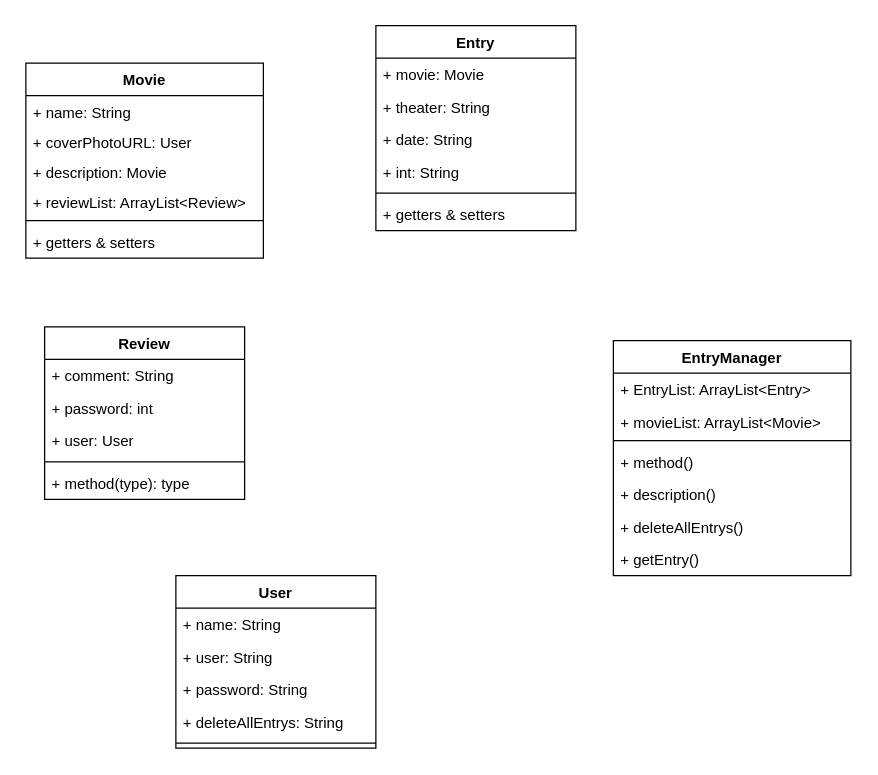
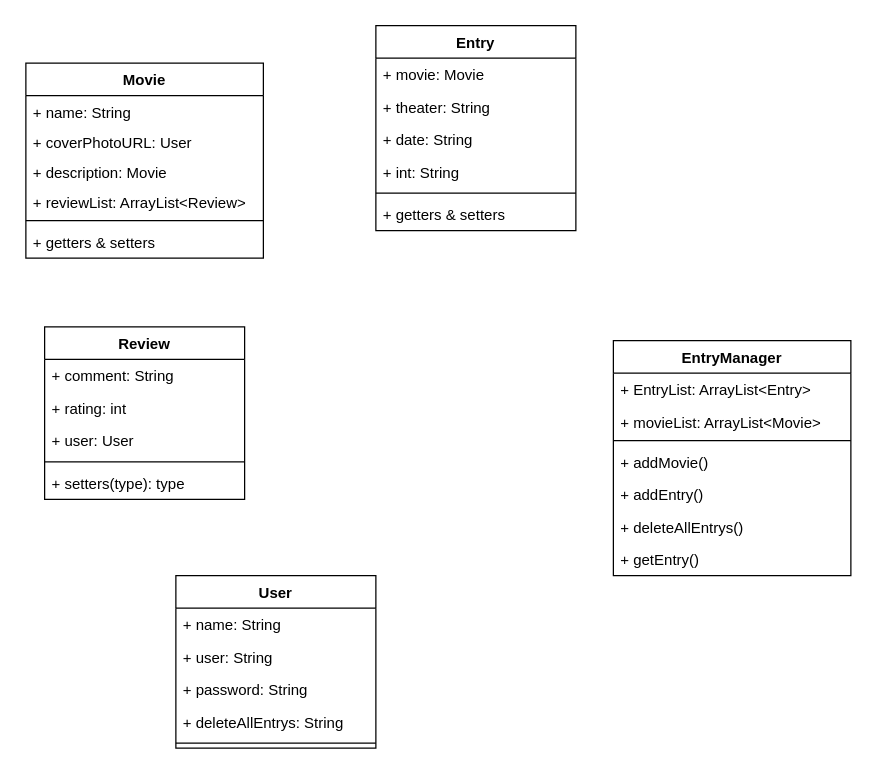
node "+ password: int": label "+ password: int" -> "+ rating: int"
node "+ method()": label "+ method()" -> "+ addMovie()"
node "+ method(type): type": label "+ method(type): type" -> "+ setters(type): type"
node "+ description()": label "+ description()" -> "+ addEntry()"
